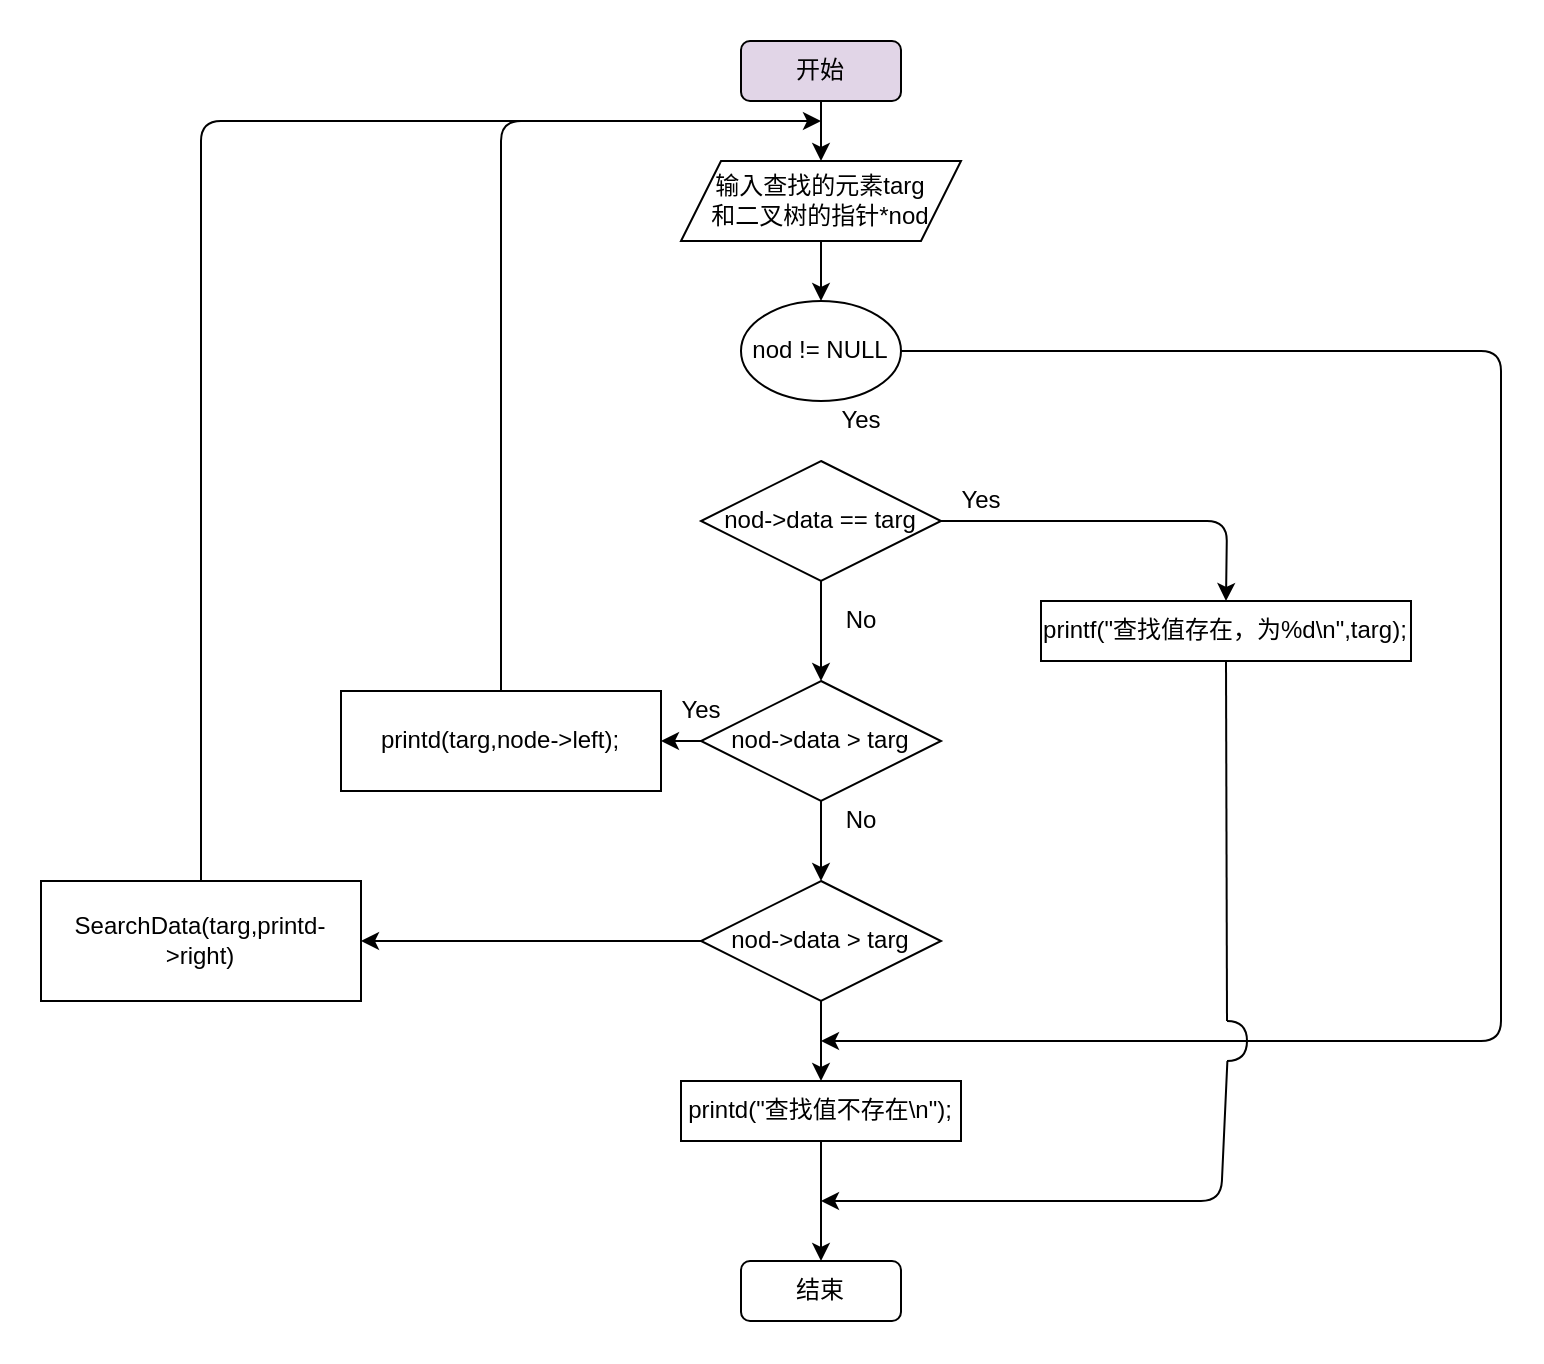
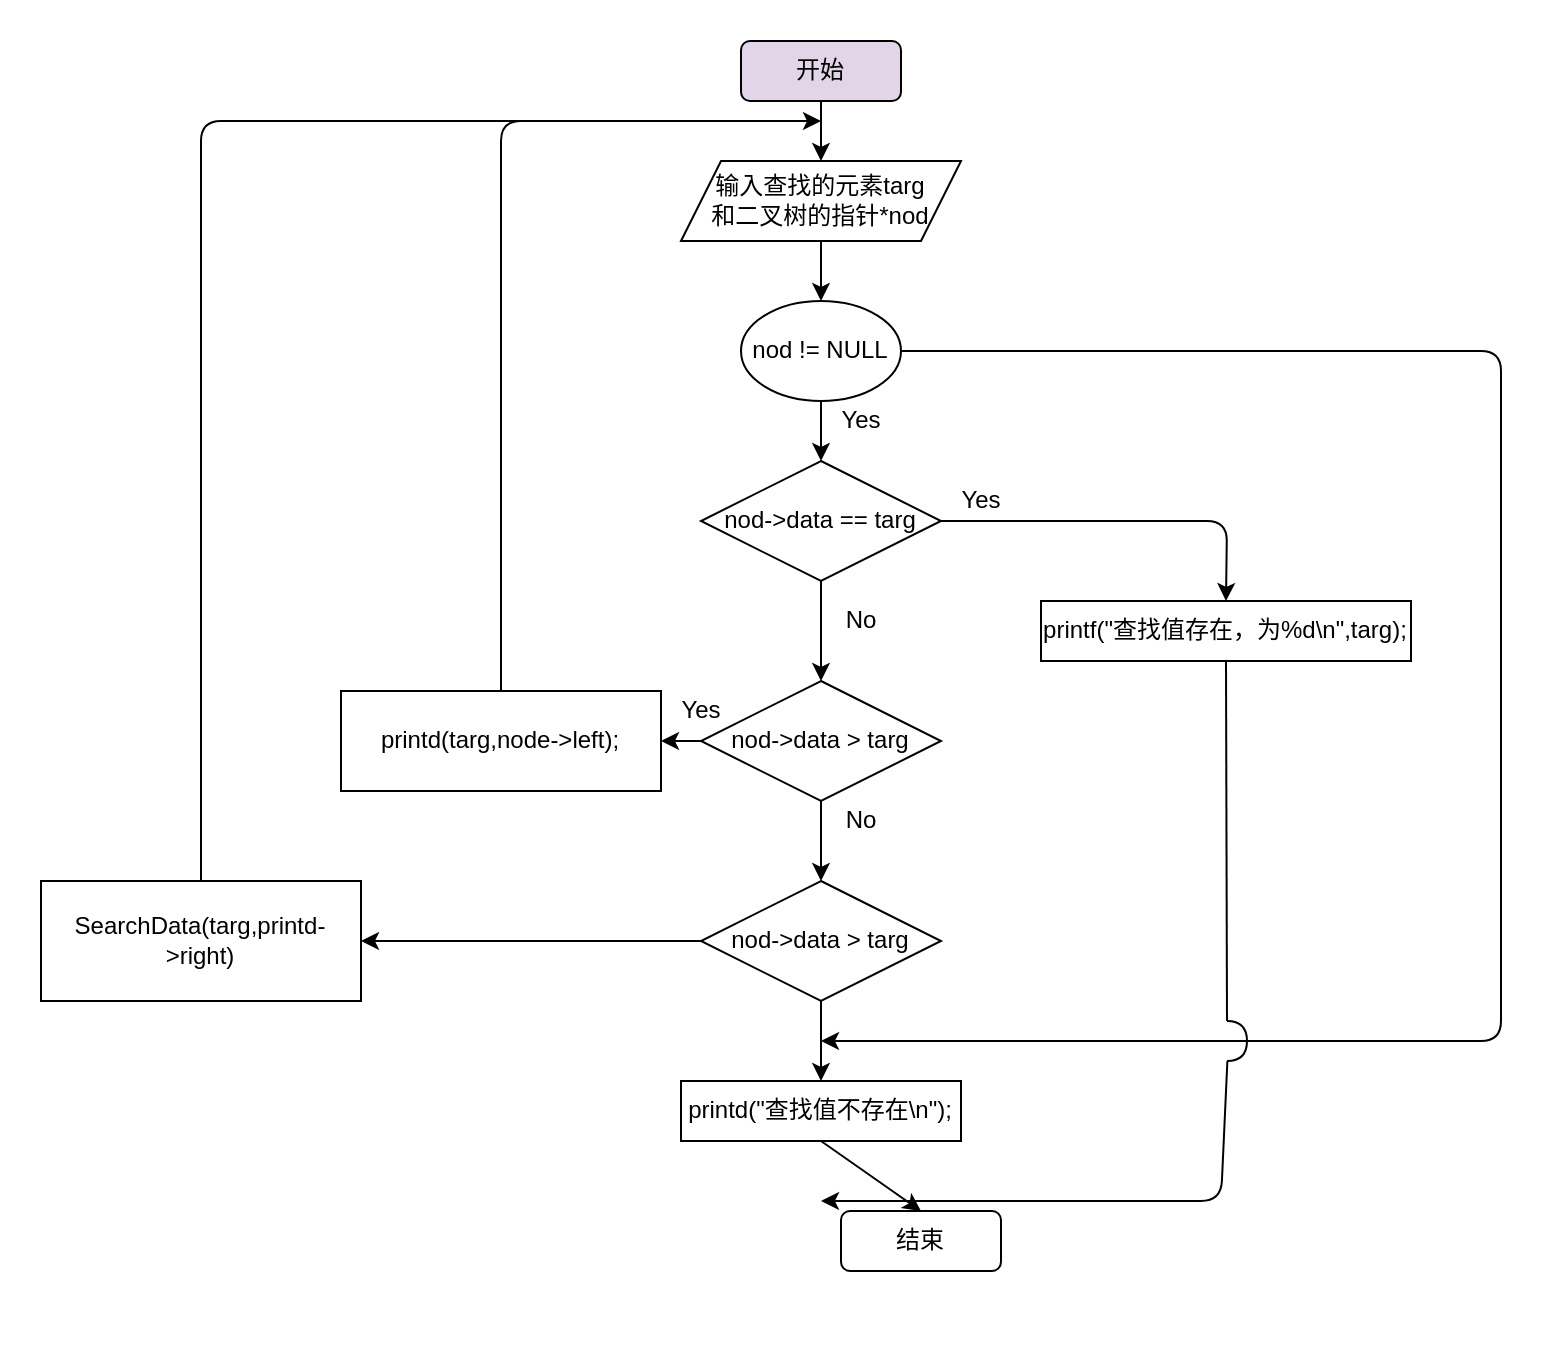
edge "nod != NULL" -> "nod->data == targ": added
node "结束": moved (821, 1291) -> (921, 1241)
